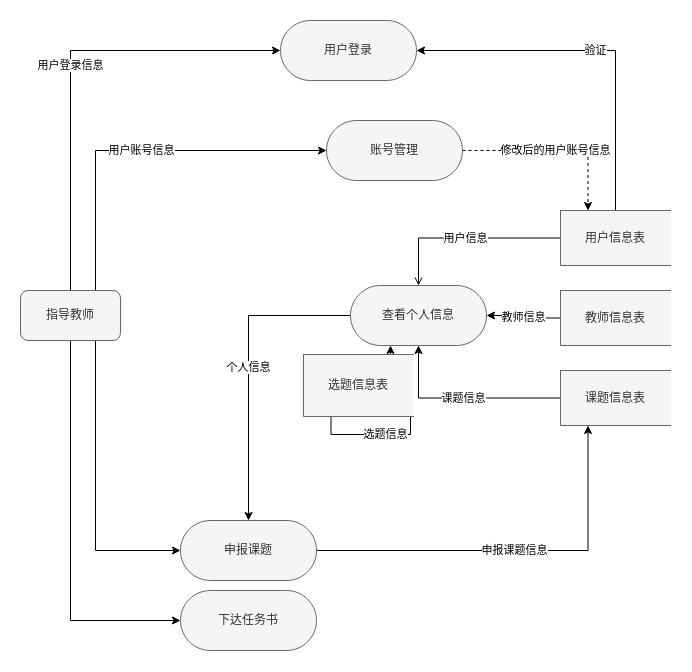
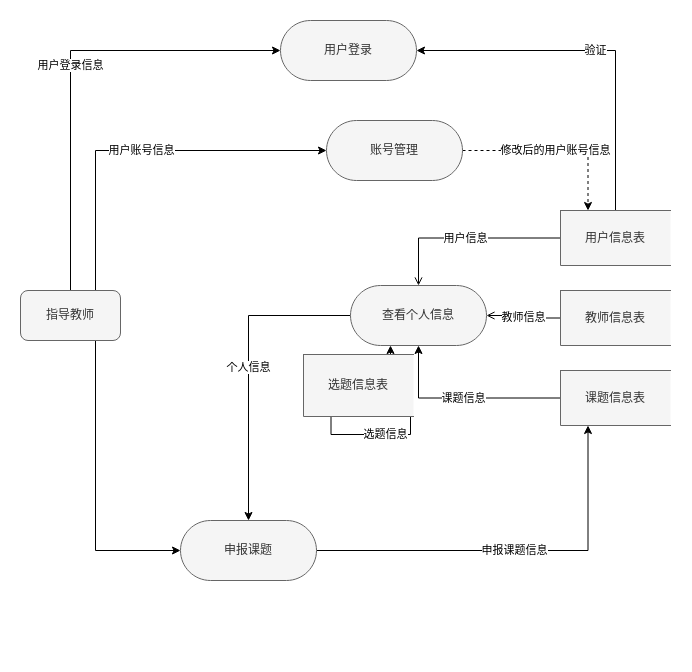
edge "教师信息表" -> "查看个人信息": arrowhead classic -> open
edge "指导教师" -> "下达任务书": removed
node "下达任务书": removed
